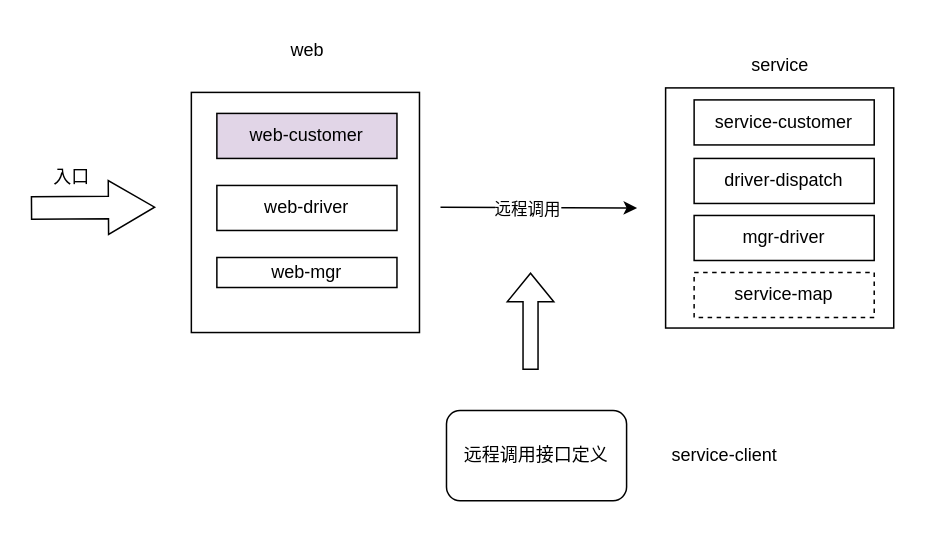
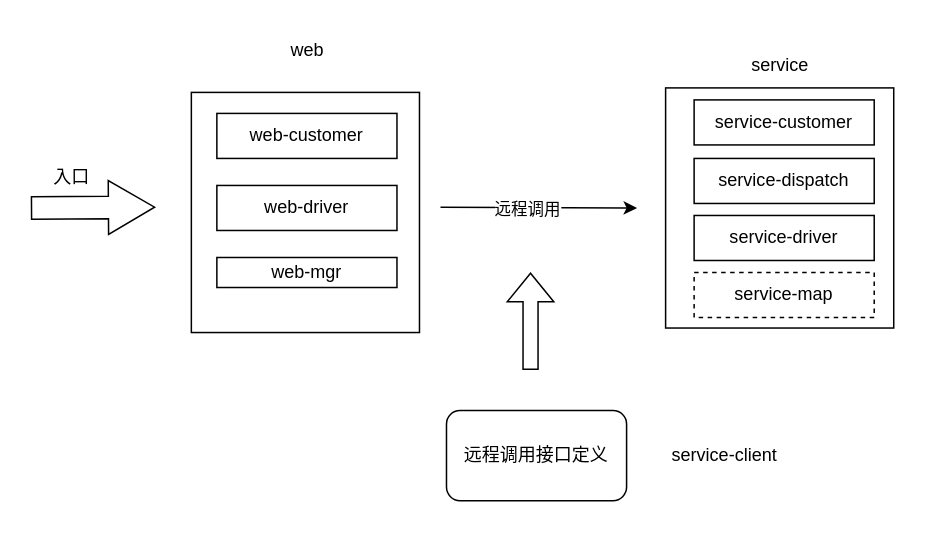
node "web-customer": fillcolor #e1d5e7 -> #ffffff
node "driver-dispatch": label "driver-dispatch" -> "service-dispatch"
node "mgr-driver": label "mgr-driver" -> "service-driver"
